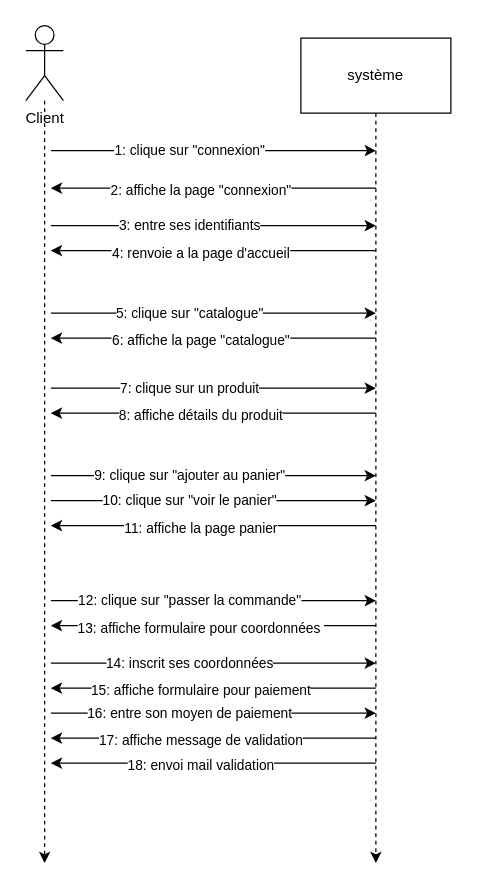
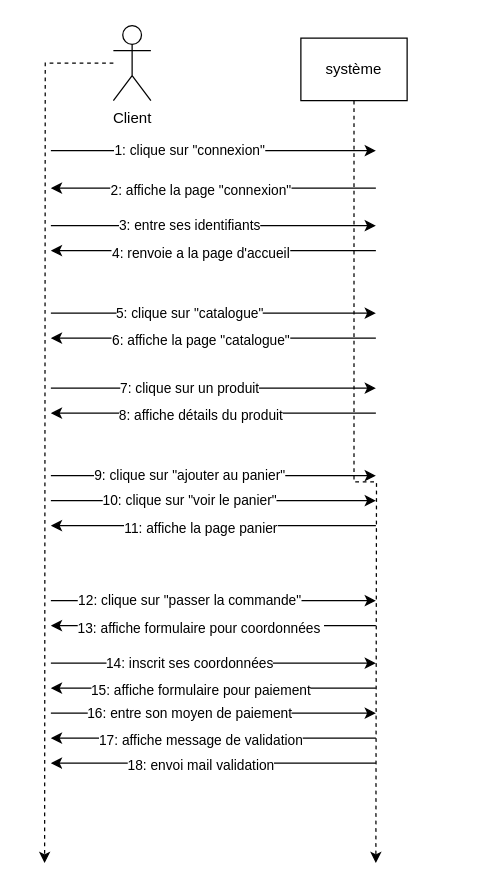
node "Client": moved (44, 63) -> (132, 63)
node "système": size 150x75 -> 106x63
